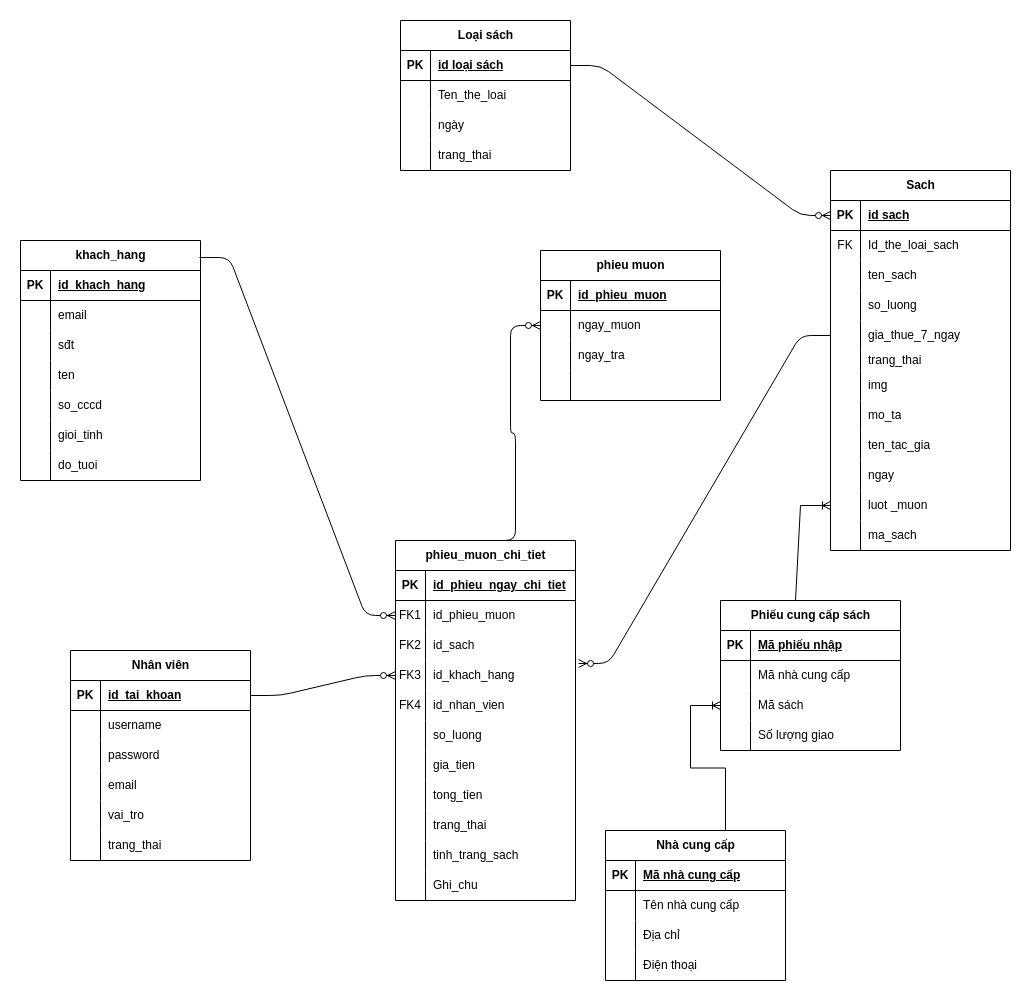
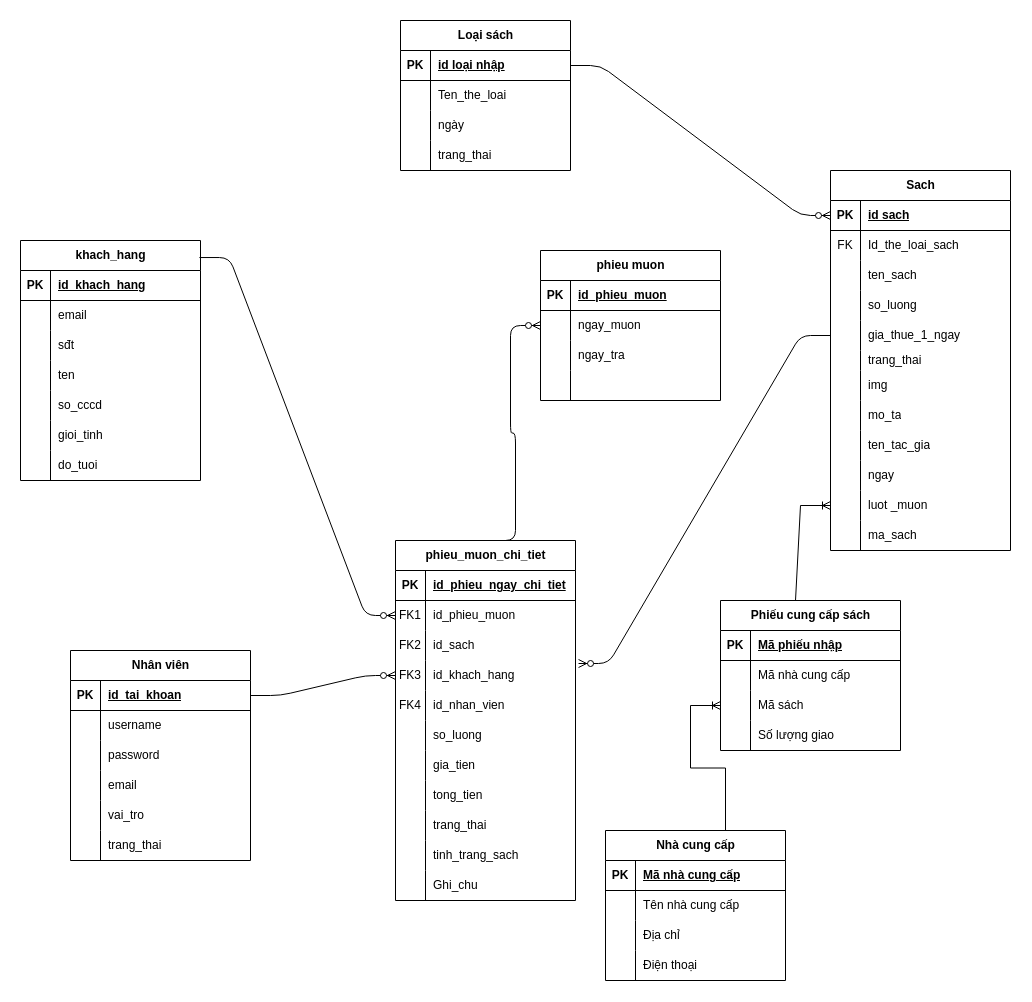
node "id loại sách": label "id loại sách" -> "id loại nhập"
node "gia_thue_7_ngay": label "gia_thue_7_ngay" -> "gia_thue_1_ngay"
